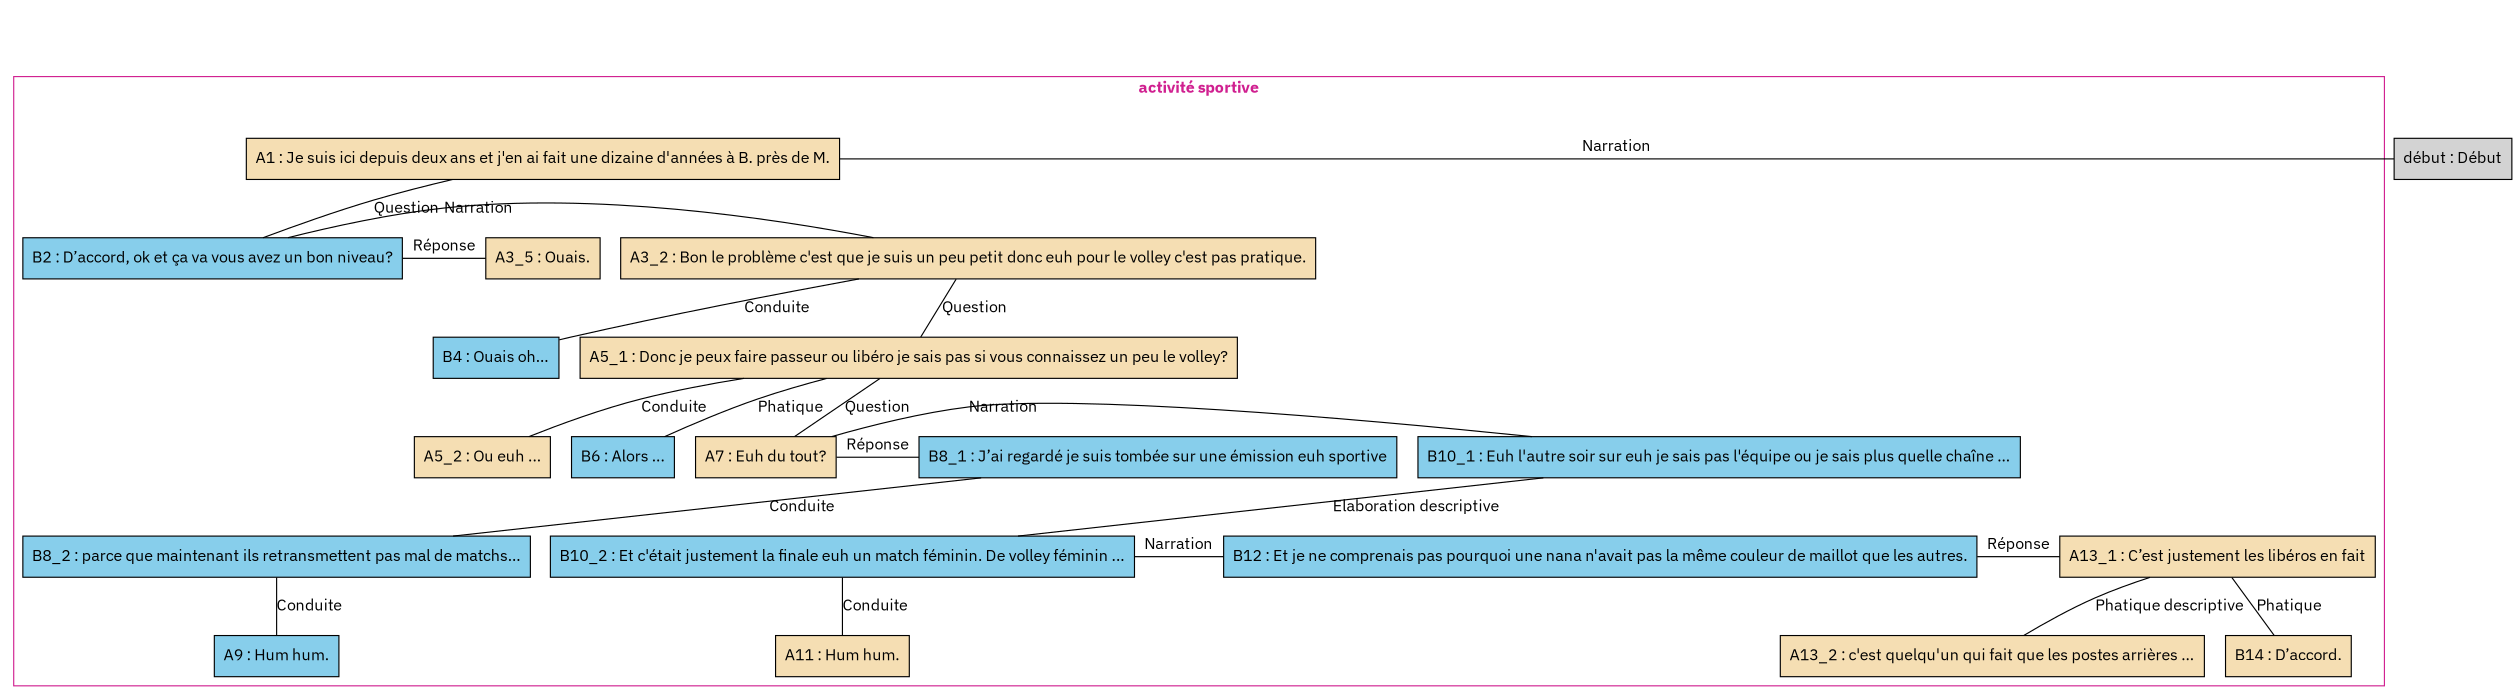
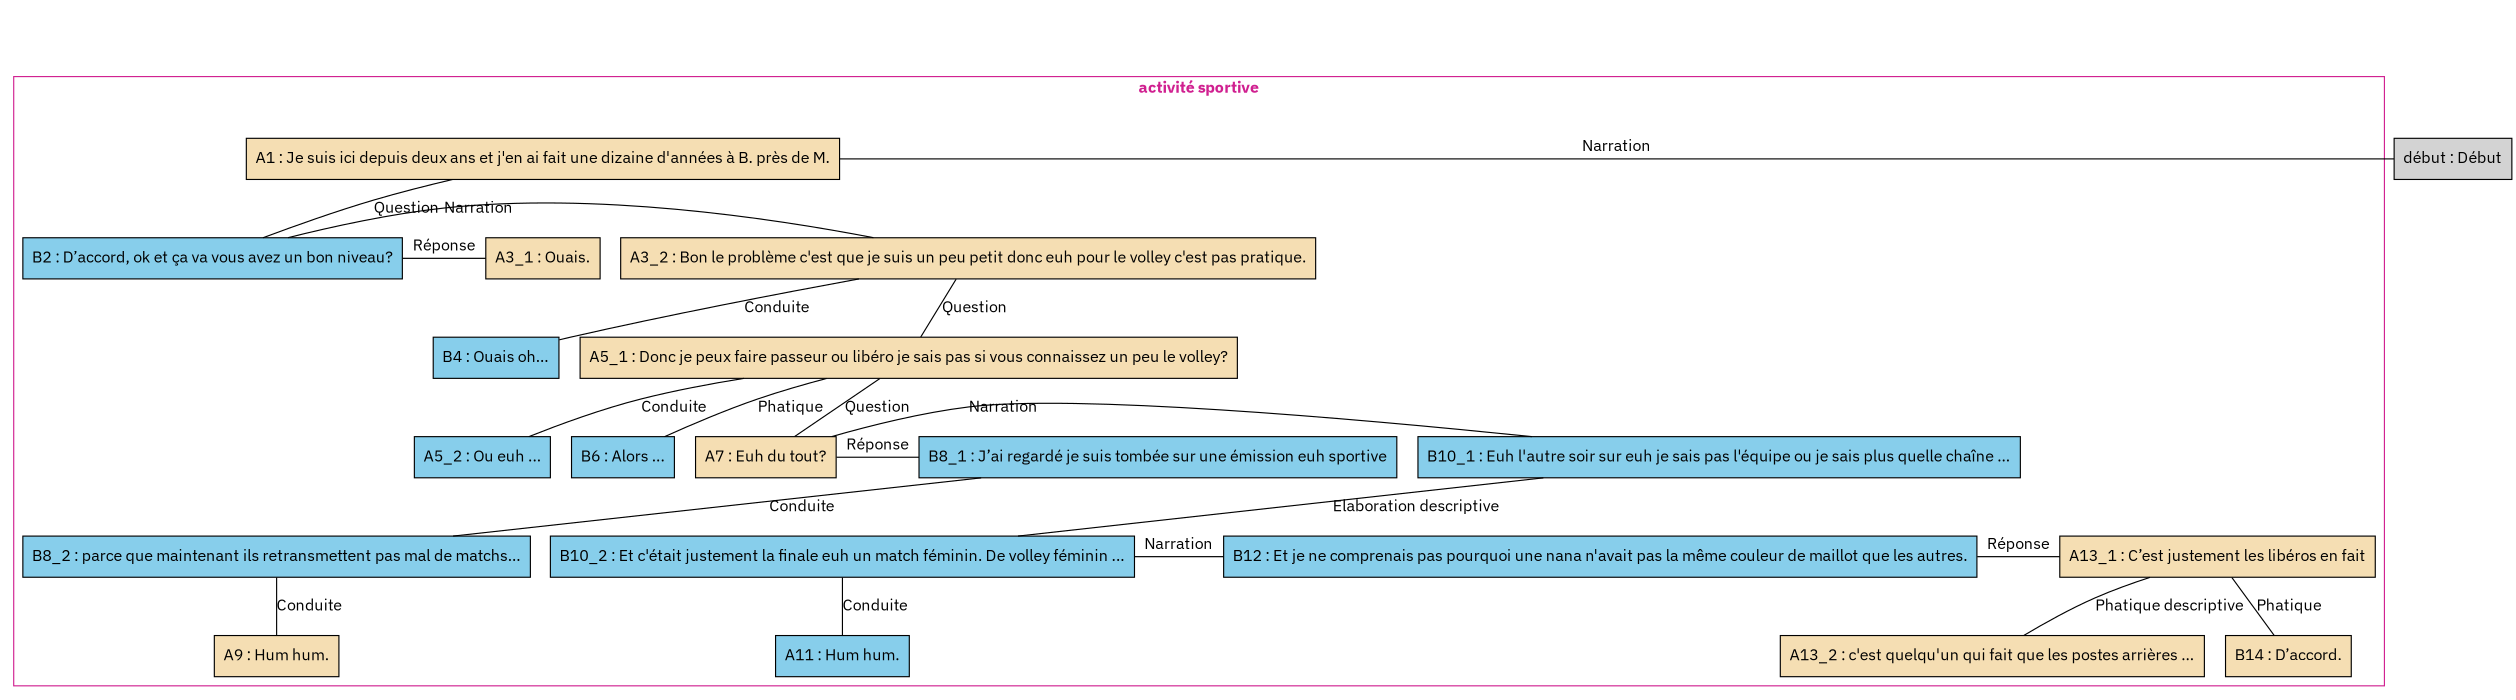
node "A3_5 : Ouais.": label "A3_5 : Ouais." -> "A3_1 : Ouais."
node "A5_2 : Ou euh ...": fillcolor wheat -> skyblue
node "A9 : Hum hum.": fillcolor skyblue -> wheat
node "A11 : Hum hum.": fillcolor wheat -> skyblue
